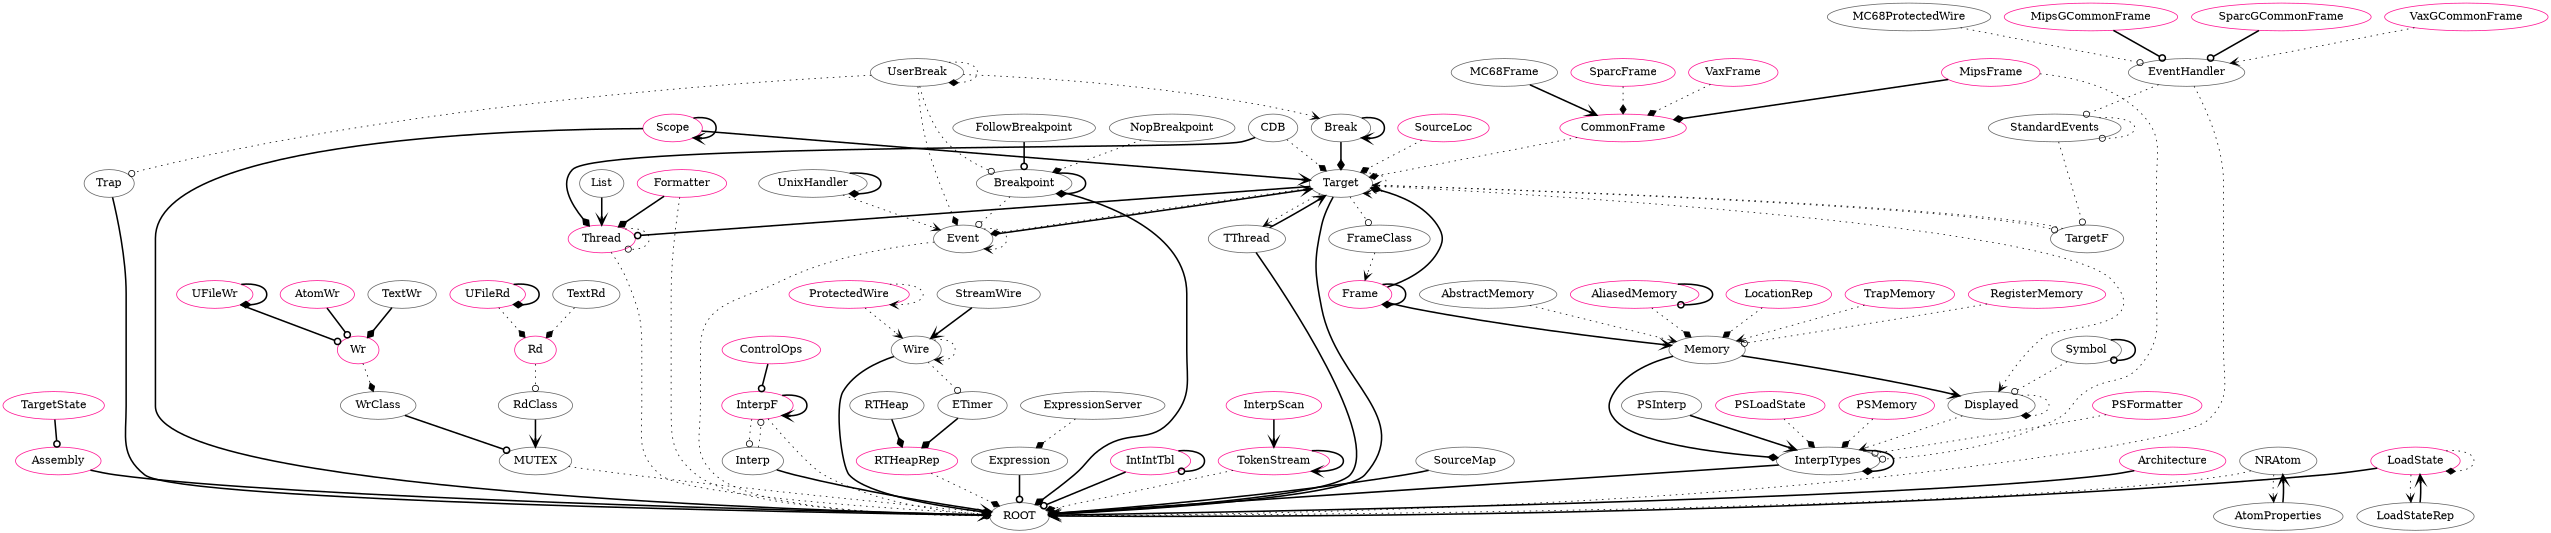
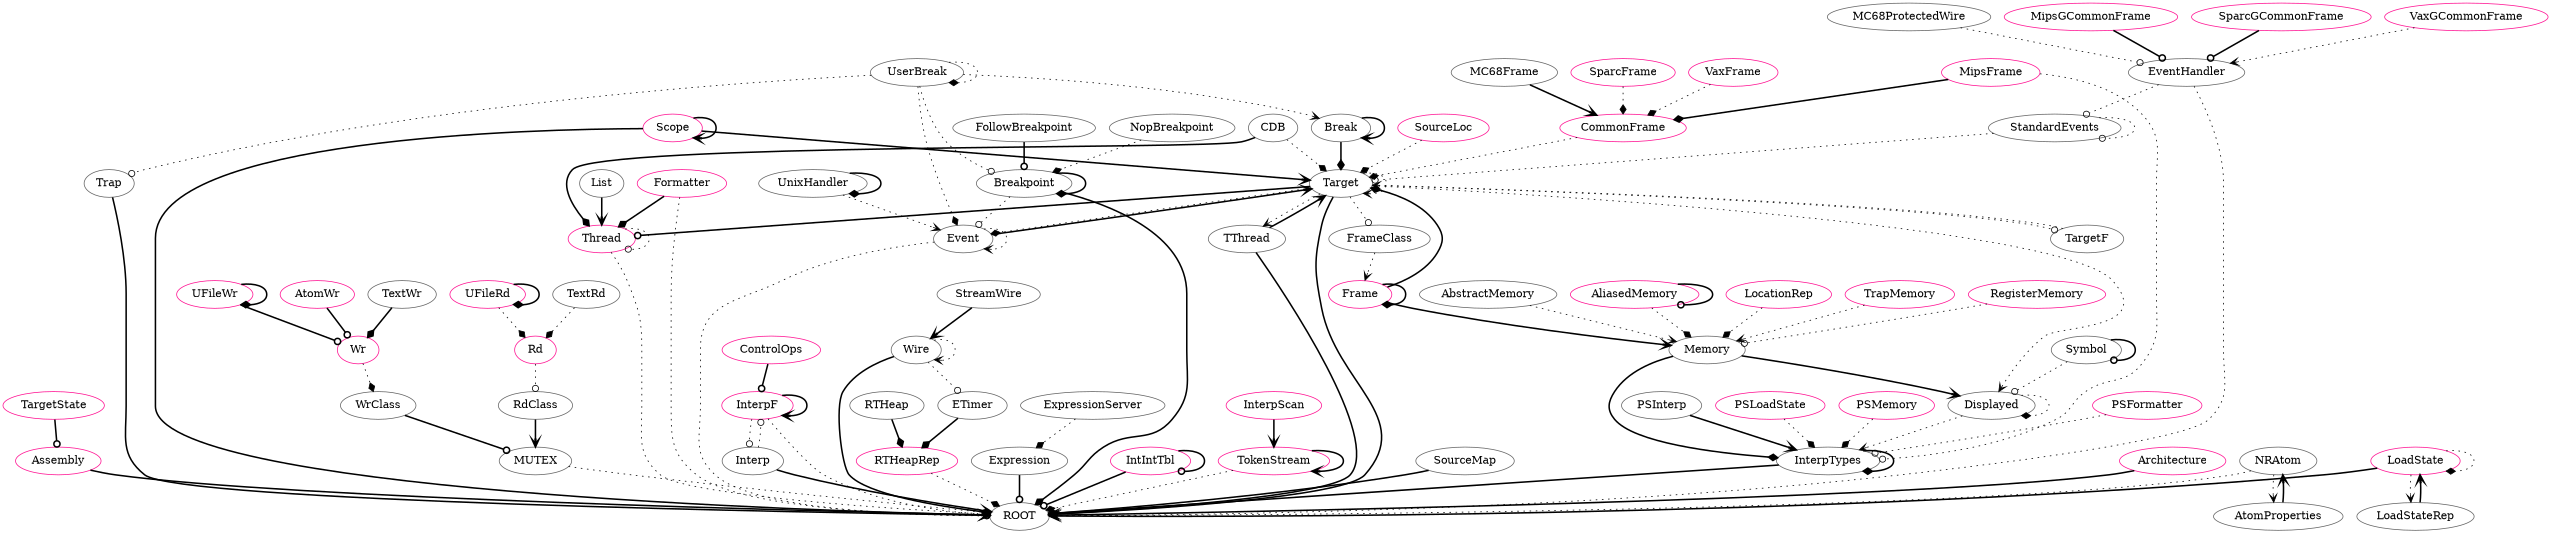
edge "StandardEvents" -> "TargetF": now "StandardEvents" -> "Target"
node "ProtectedWire": removed
